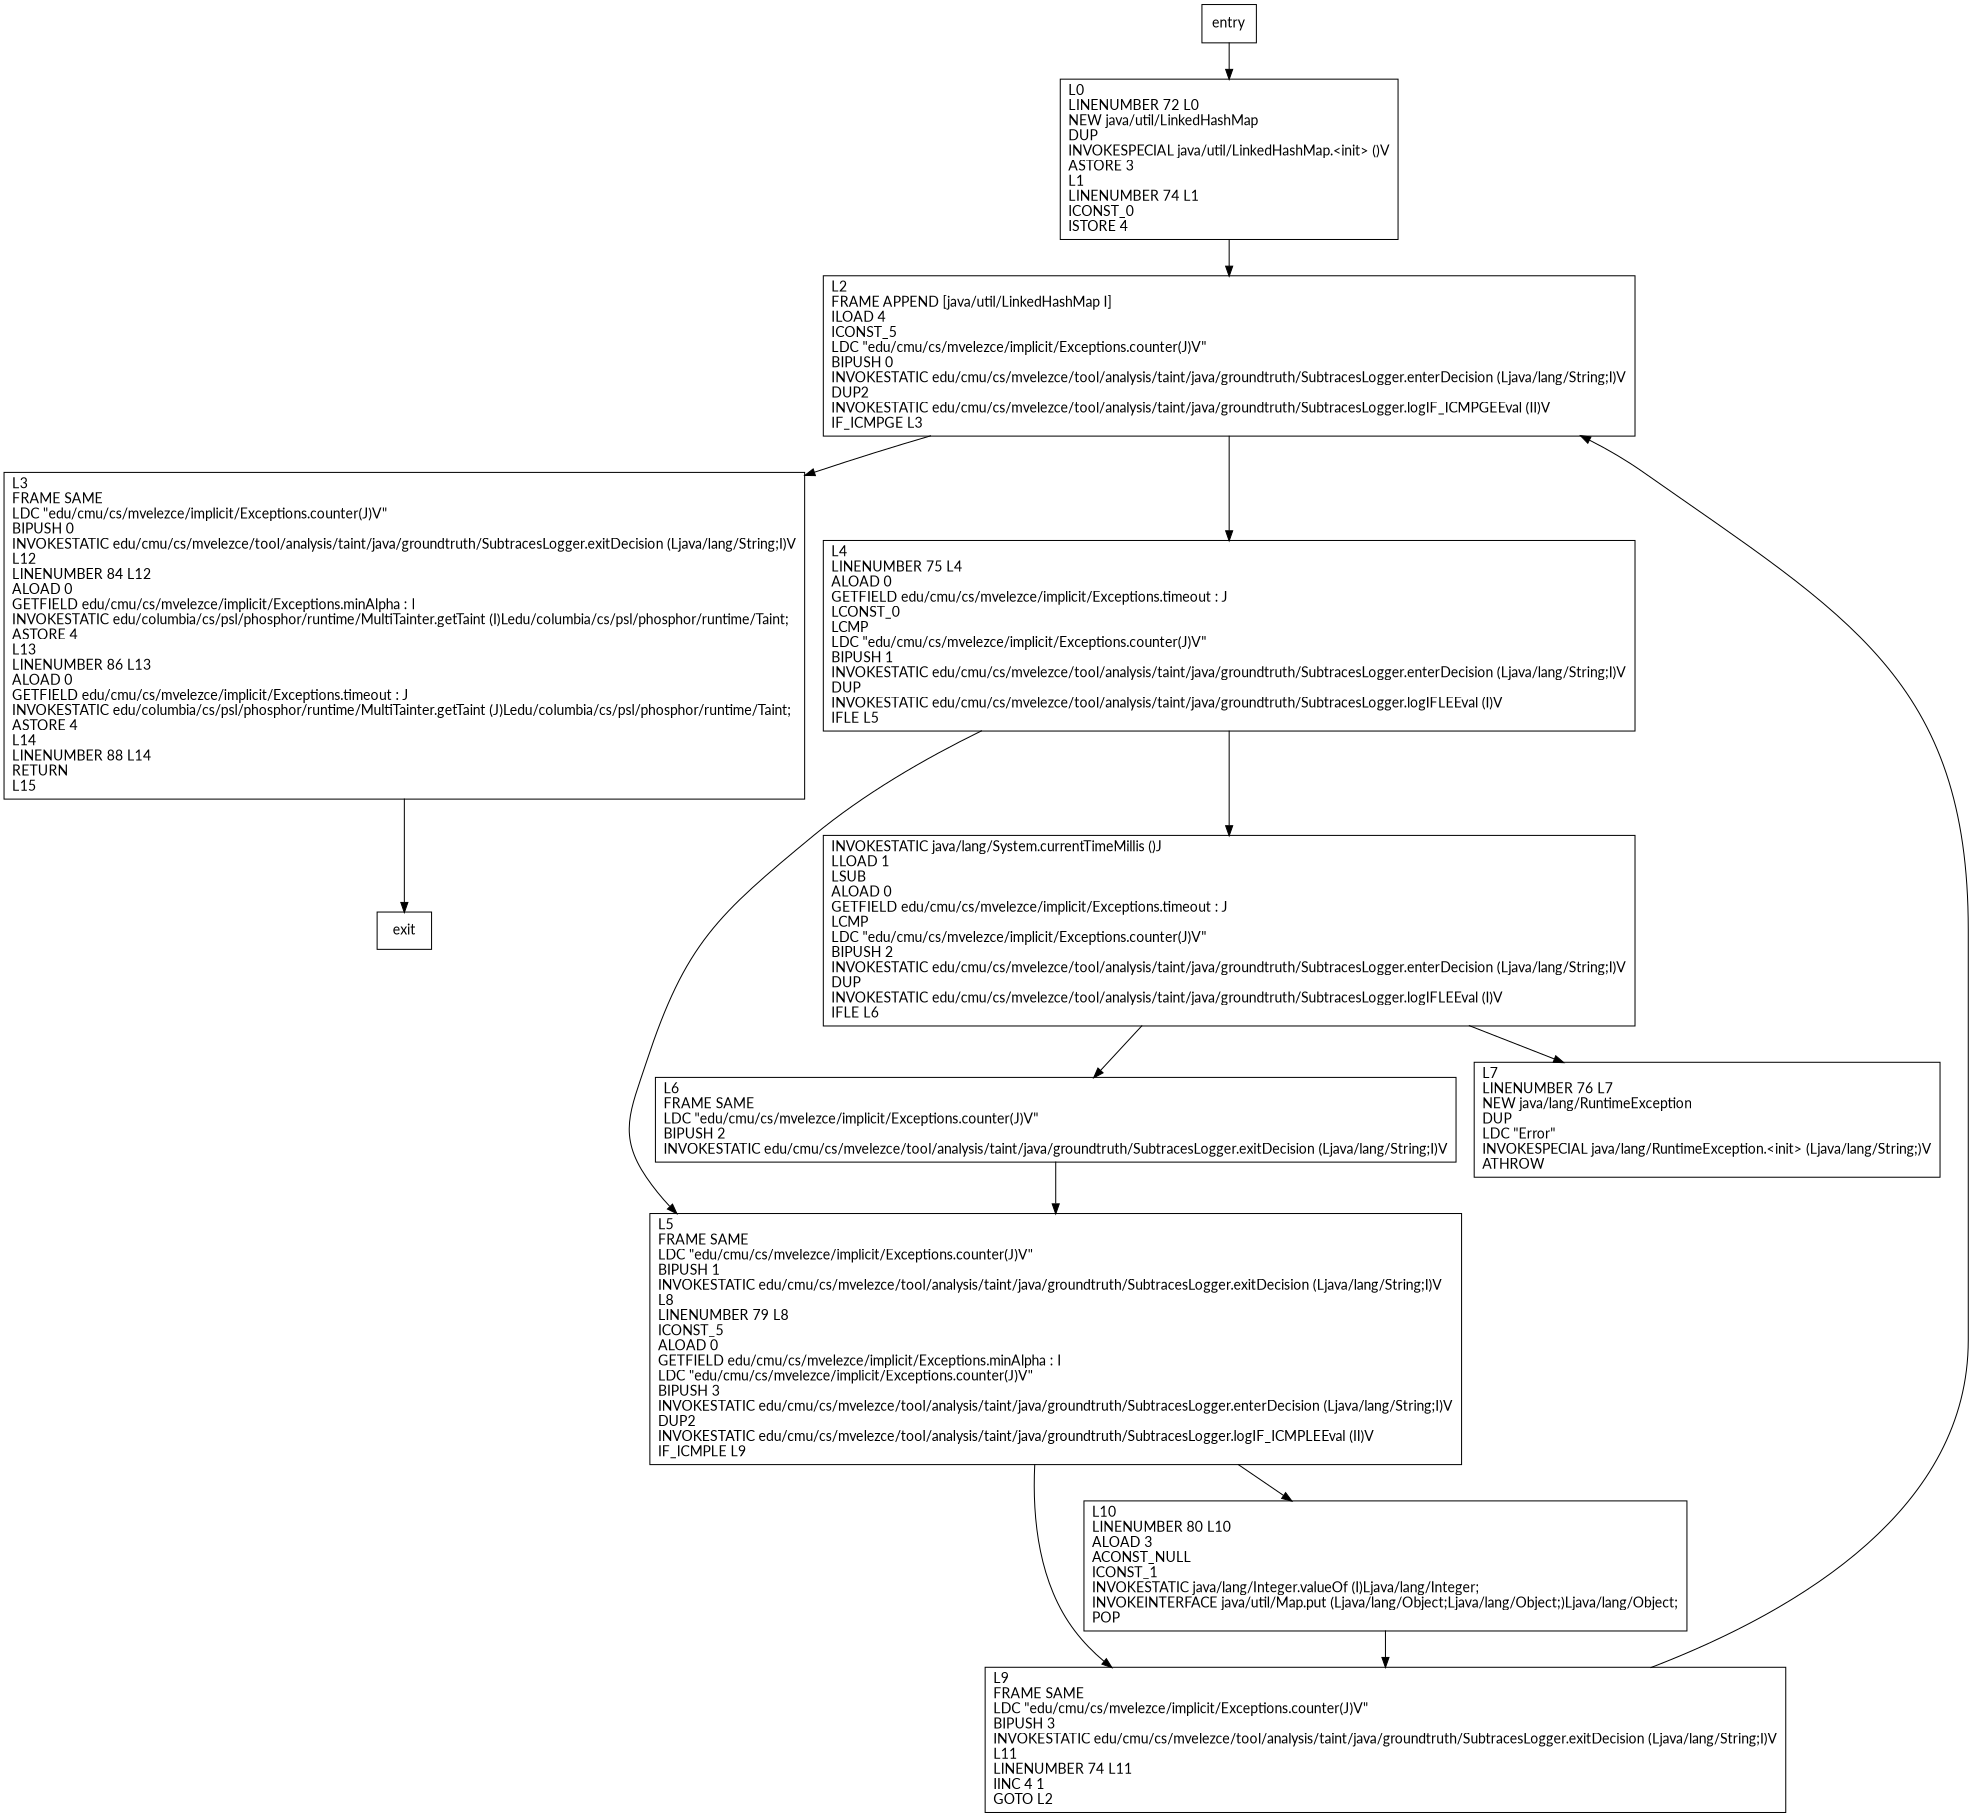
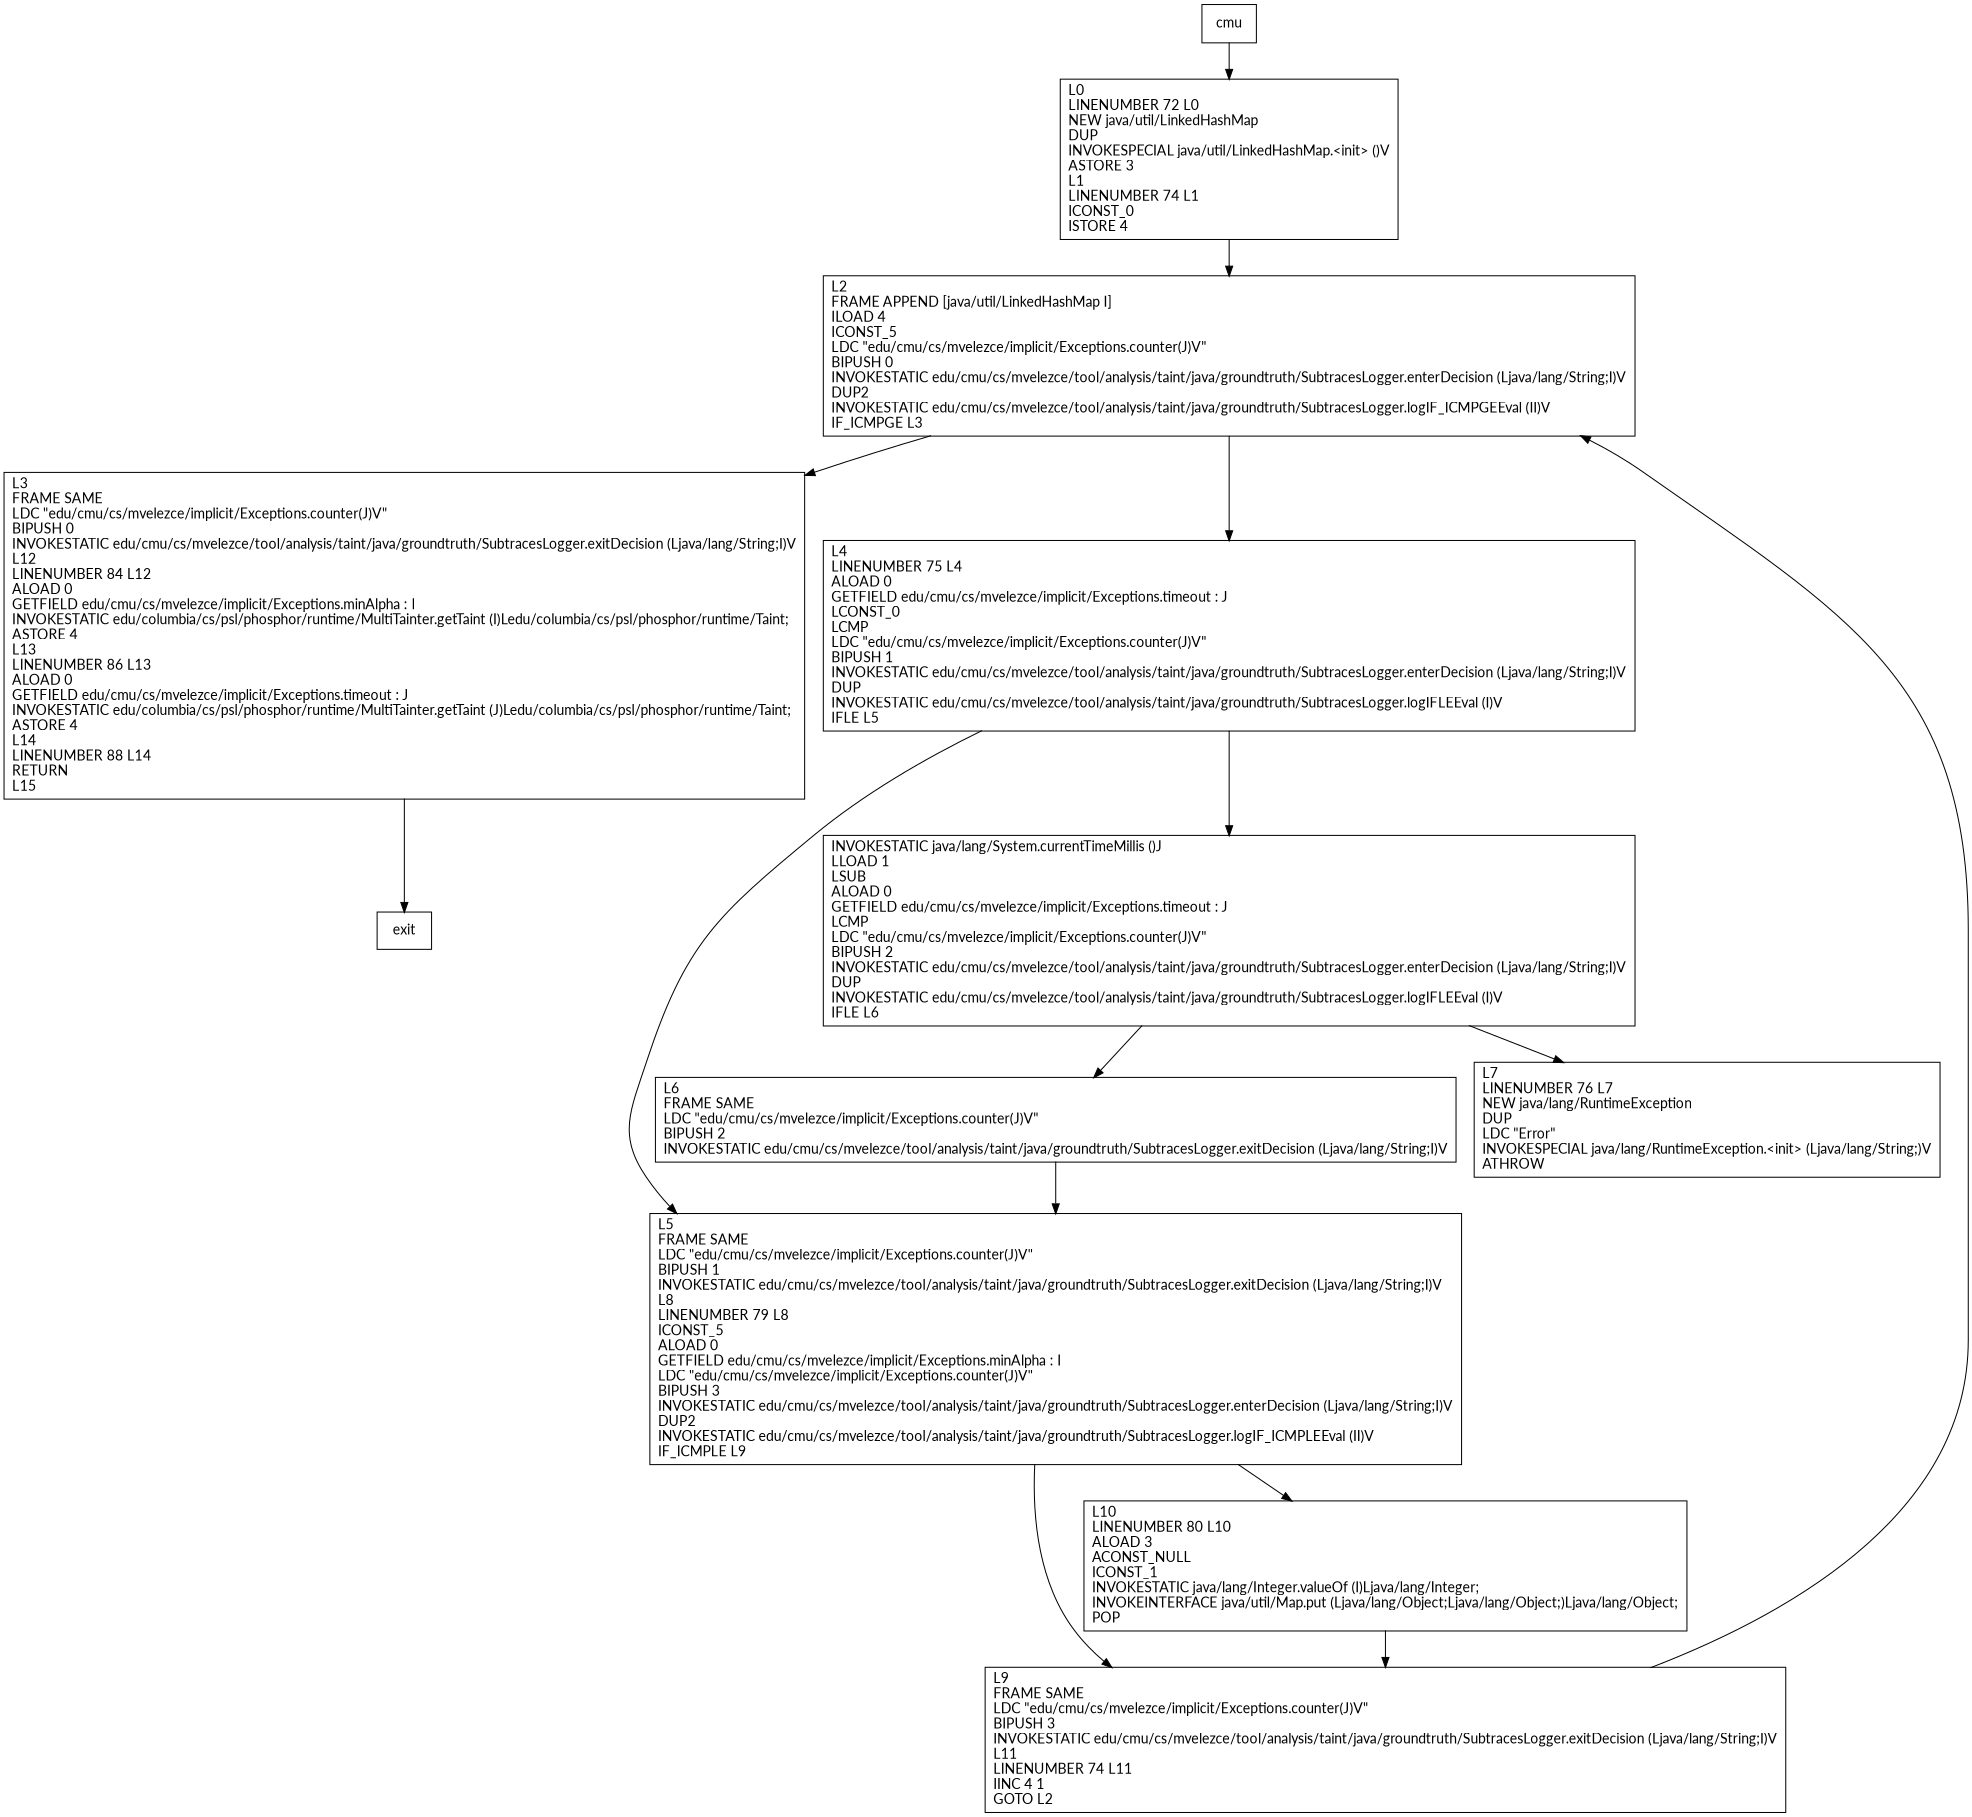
node "entry": label "entry" -> "cmu"
